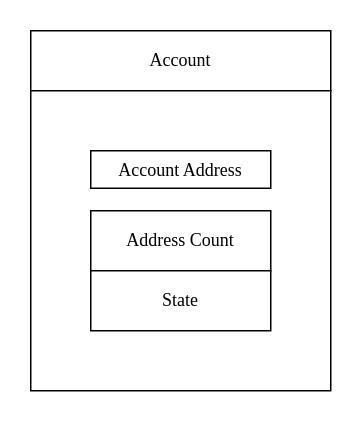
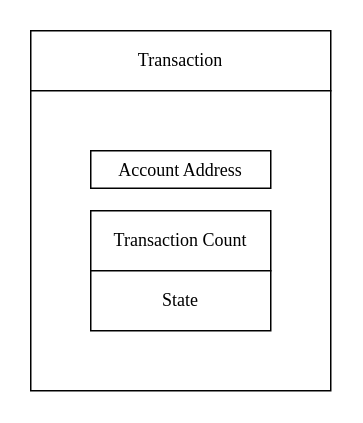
node "Account": label "Account" -> "Transaction"
node "Address Count": label "Address Count" -> "Transaction Count"
